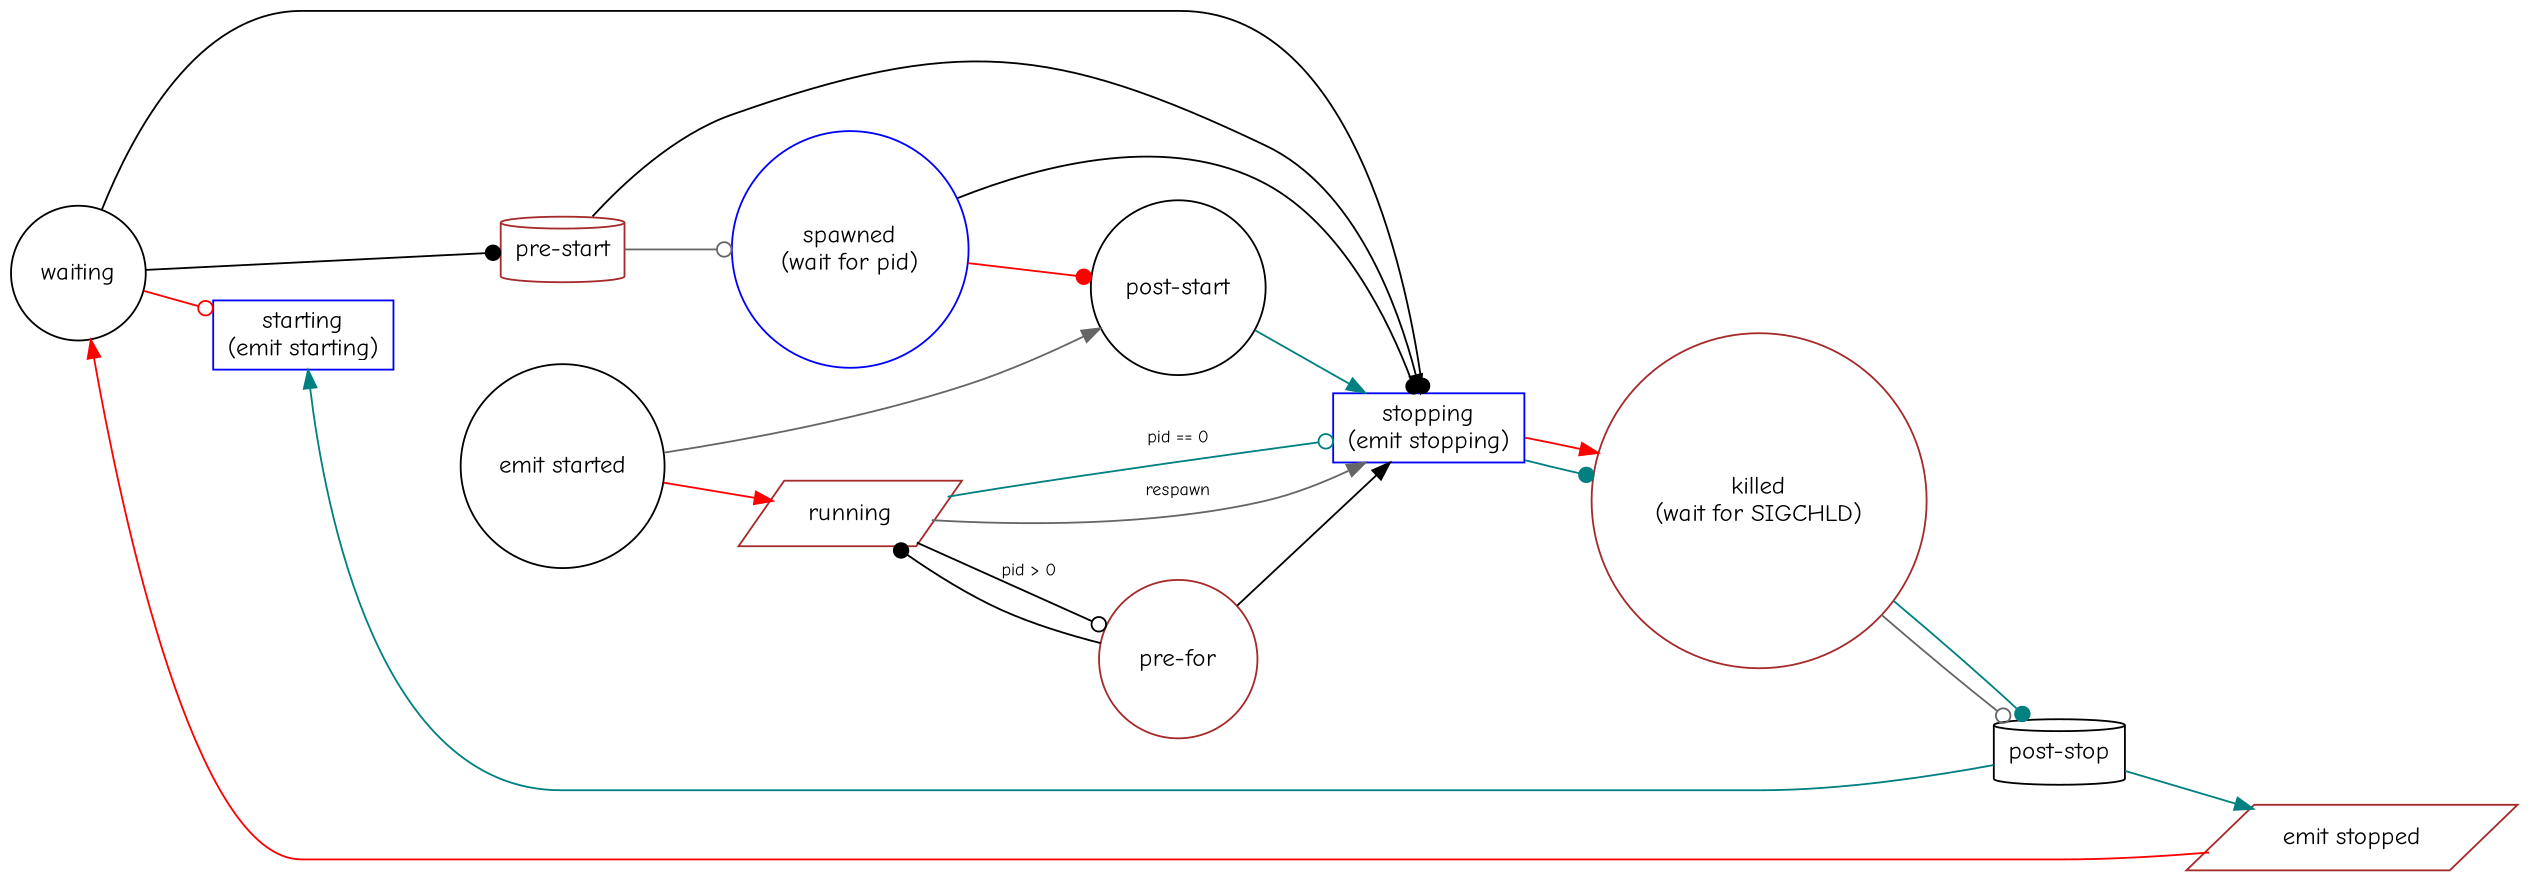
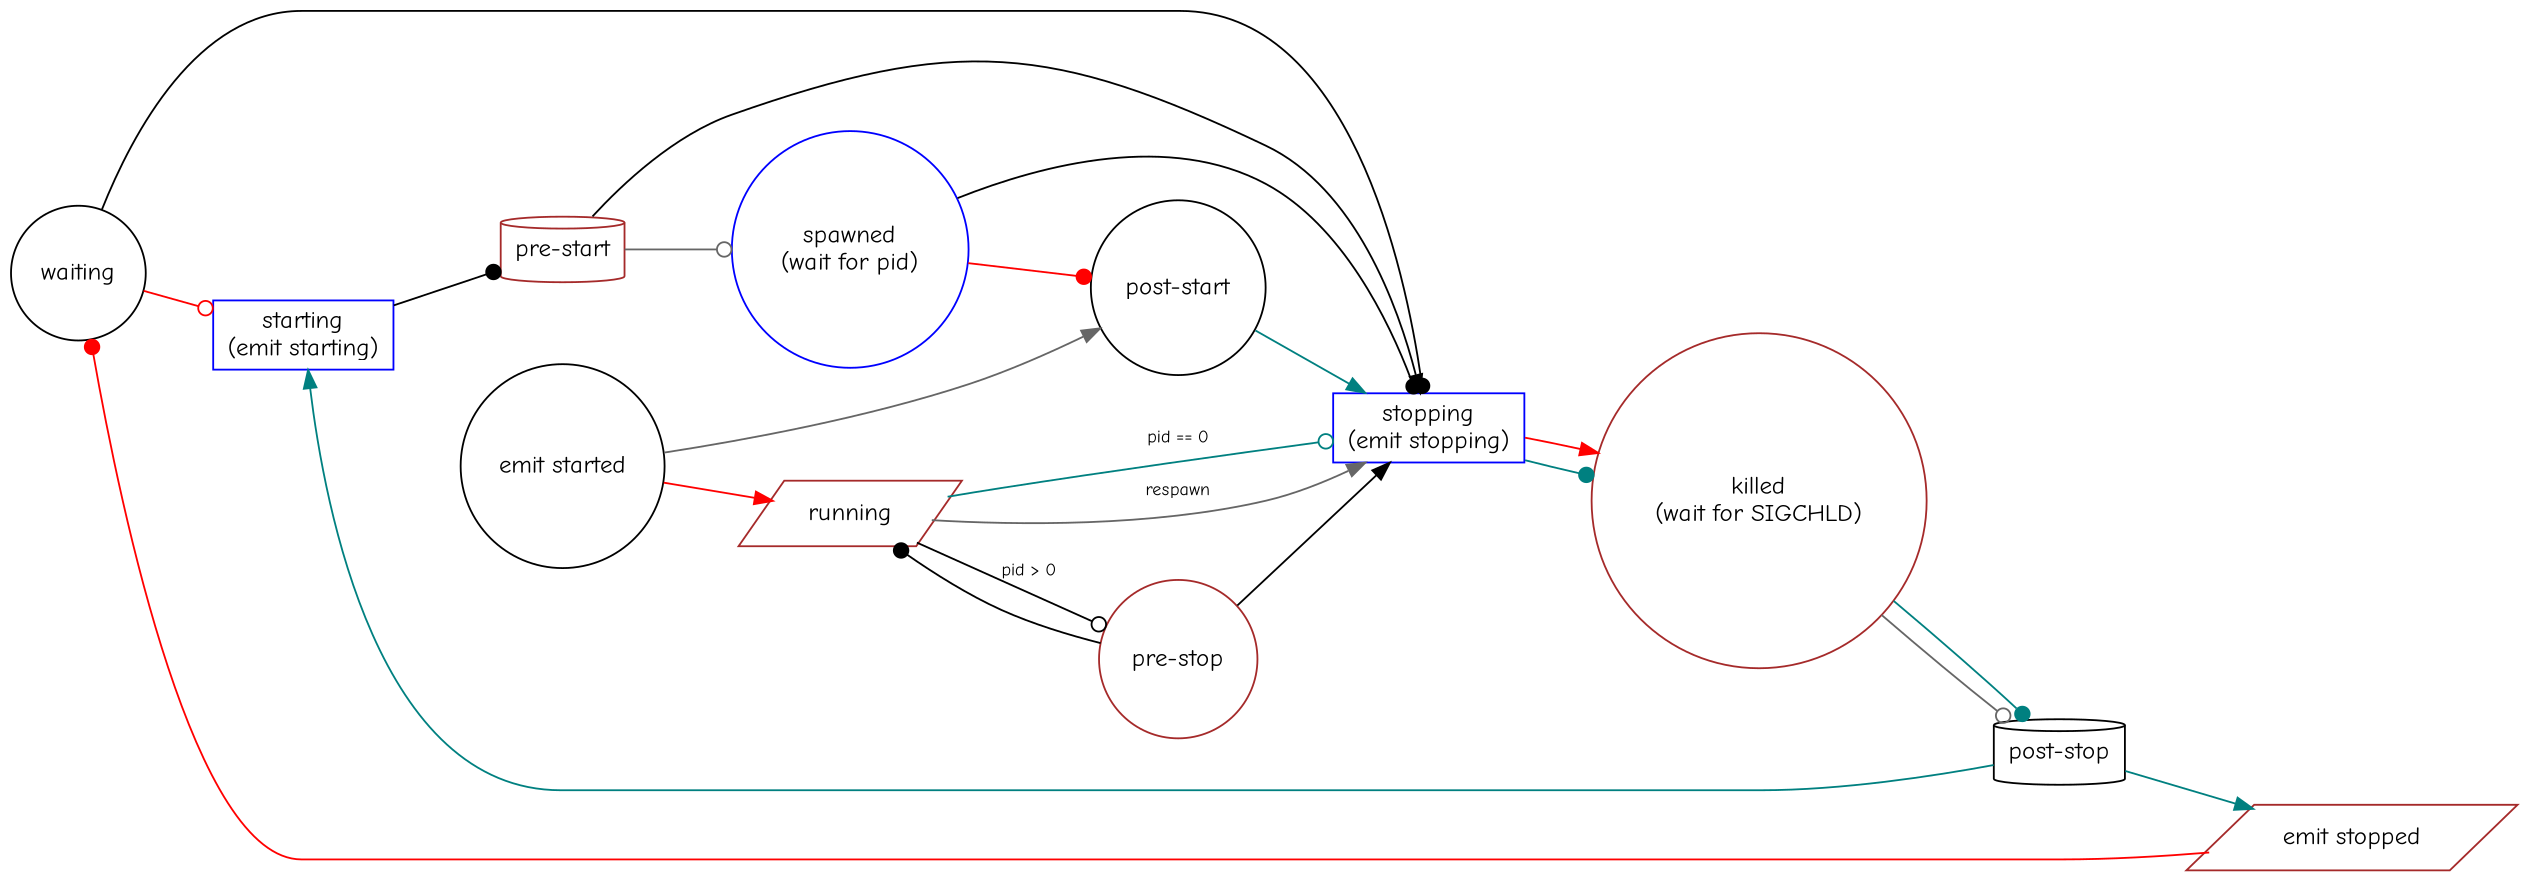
edge "waiting" -> "pre-start": now "starting (emit starting)" -> "pre-start"
node "pre-for": label "pre-for" -> "pre-stop"
edge "emit stopped" -> "waiting": arrowhead normal -> dot
